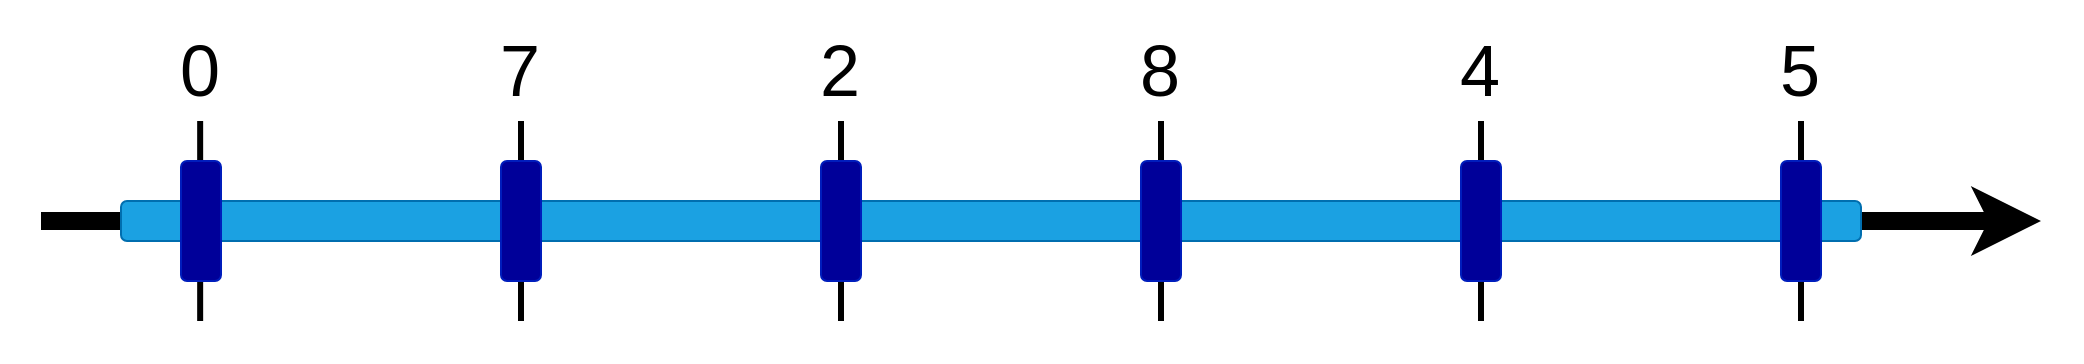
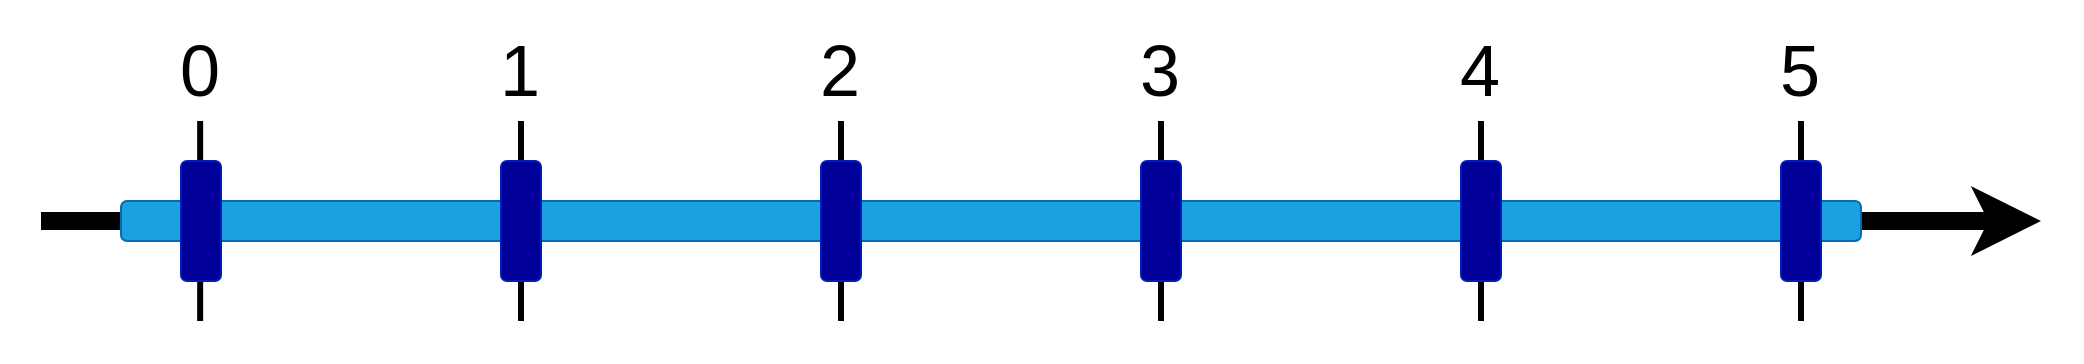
node "7": label "7" -> "1"
node "8": label "8" -> "3"
